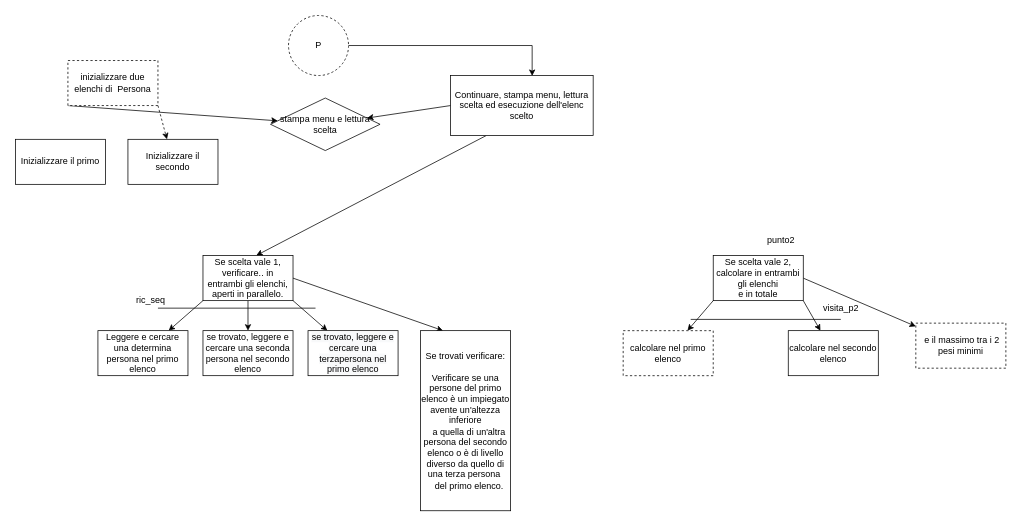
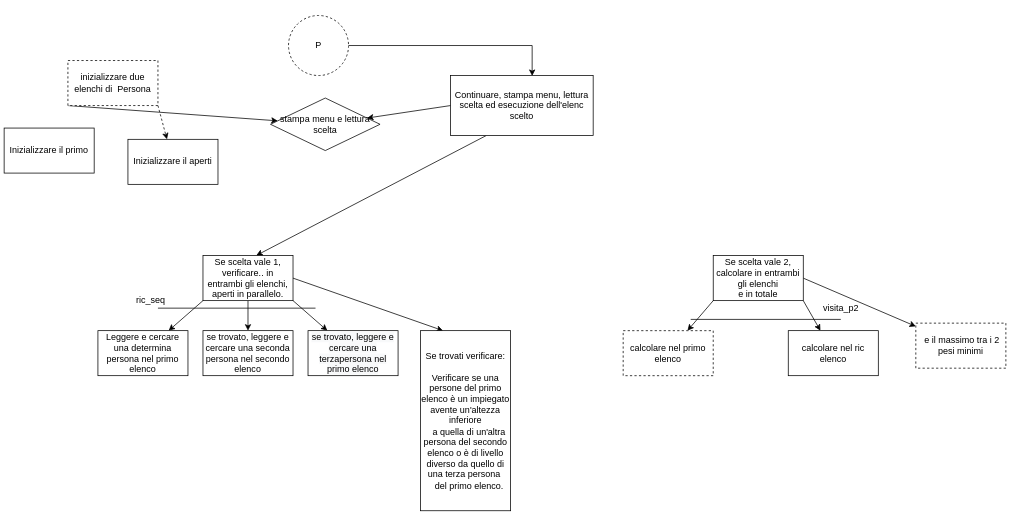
node "Inizializzare il primo": moved (60, 162) -> (49, 150)
node "Inizializzare il secondo": label "Inizializzare il secondo" -> "Inizializzare il aperti"
node "punto2": removed
node "calcolare nel secondo elenco": label "calcolare nel secondo elenco" -> "calcolare nel ric elenco"
